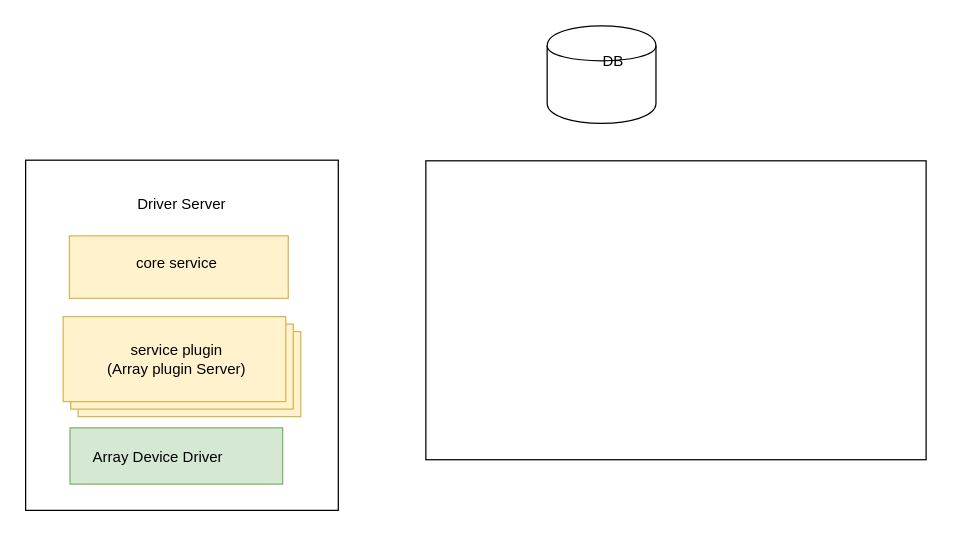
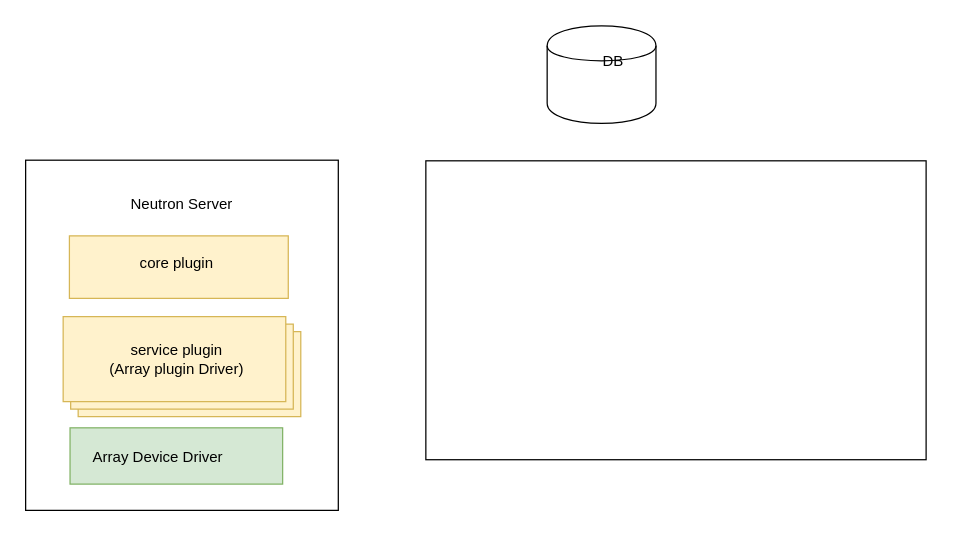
node "Driver Server": label "Driver Server" -> "Neutron Server"
node "core service": label "core service" -> "core plugin"
node "service plugin (Array plugin Server)": label "service plugin (Array plugin Server)" -> "service plugin (Array plugin Driver)"
